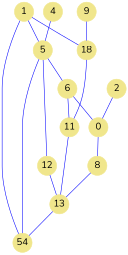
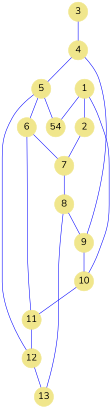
node "3": added
edge "1" -- "5": now "1" -- "2"
node "18": label "18" -> "10"
node "0": label "0" -> "7"
edge "4" -- "9": added
edge "11" -- "13": now "11" -- "12"
edge "13" -- "54": removed
edge "8" -- "9": added
